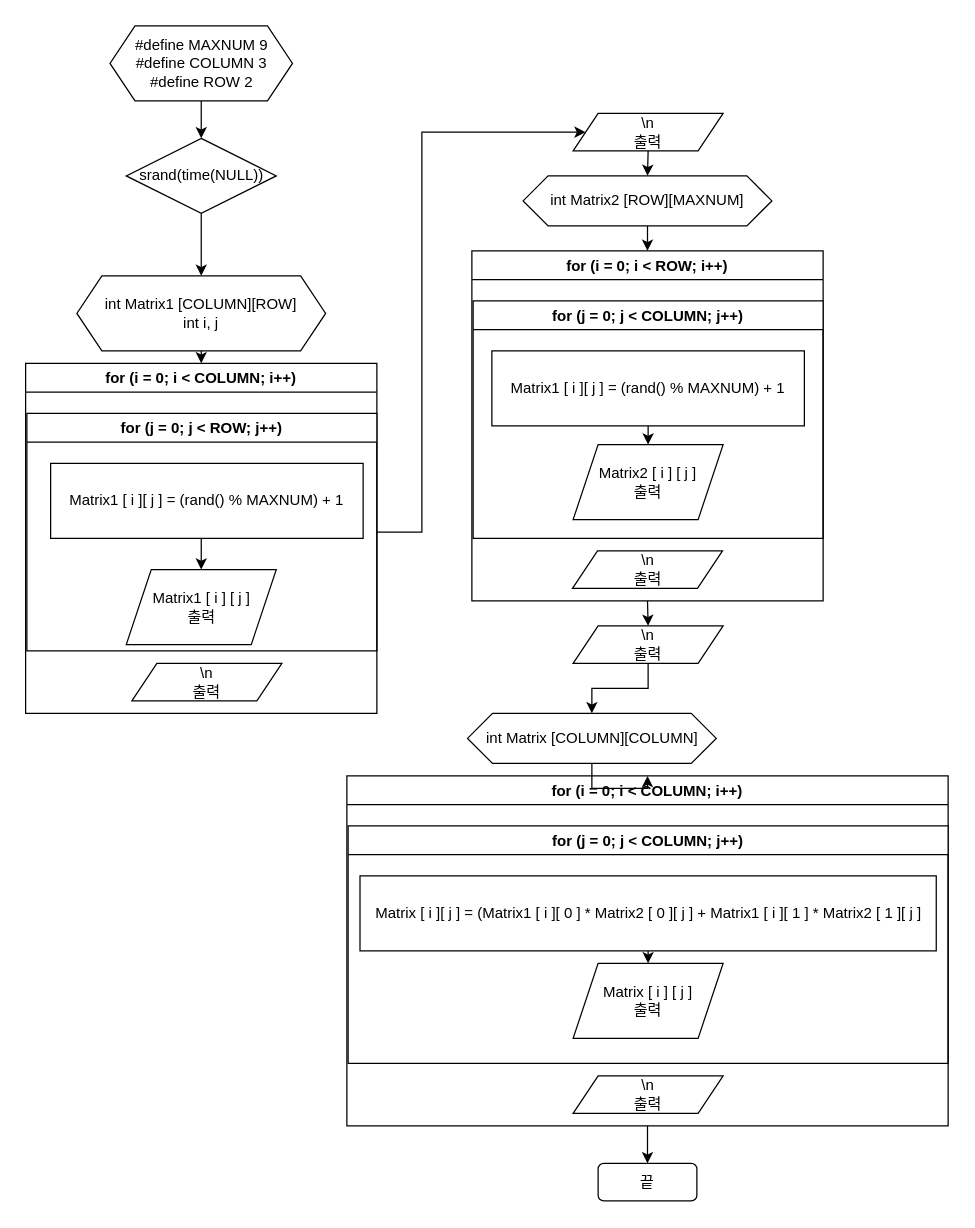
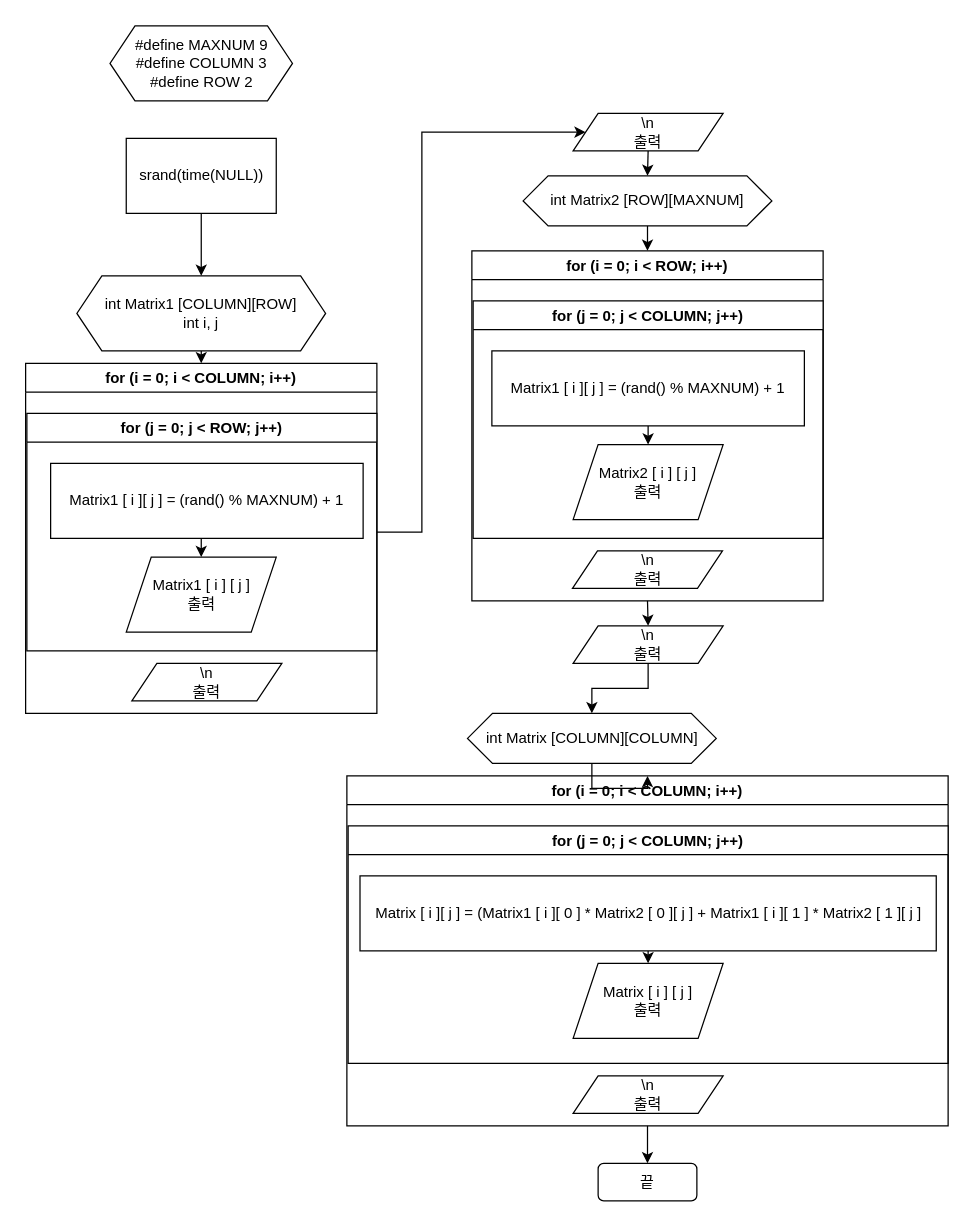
edge "#define MAXNUM 9 #define COLUMN 3 #define ROW 2" -> "srand(time(NULL))": removed
node "srand(time(NULL))": shape diamond -> rectangle
node "Matrix1 [ i ] [ j ] 출력": moved (201, 607) -> (201, 594)
